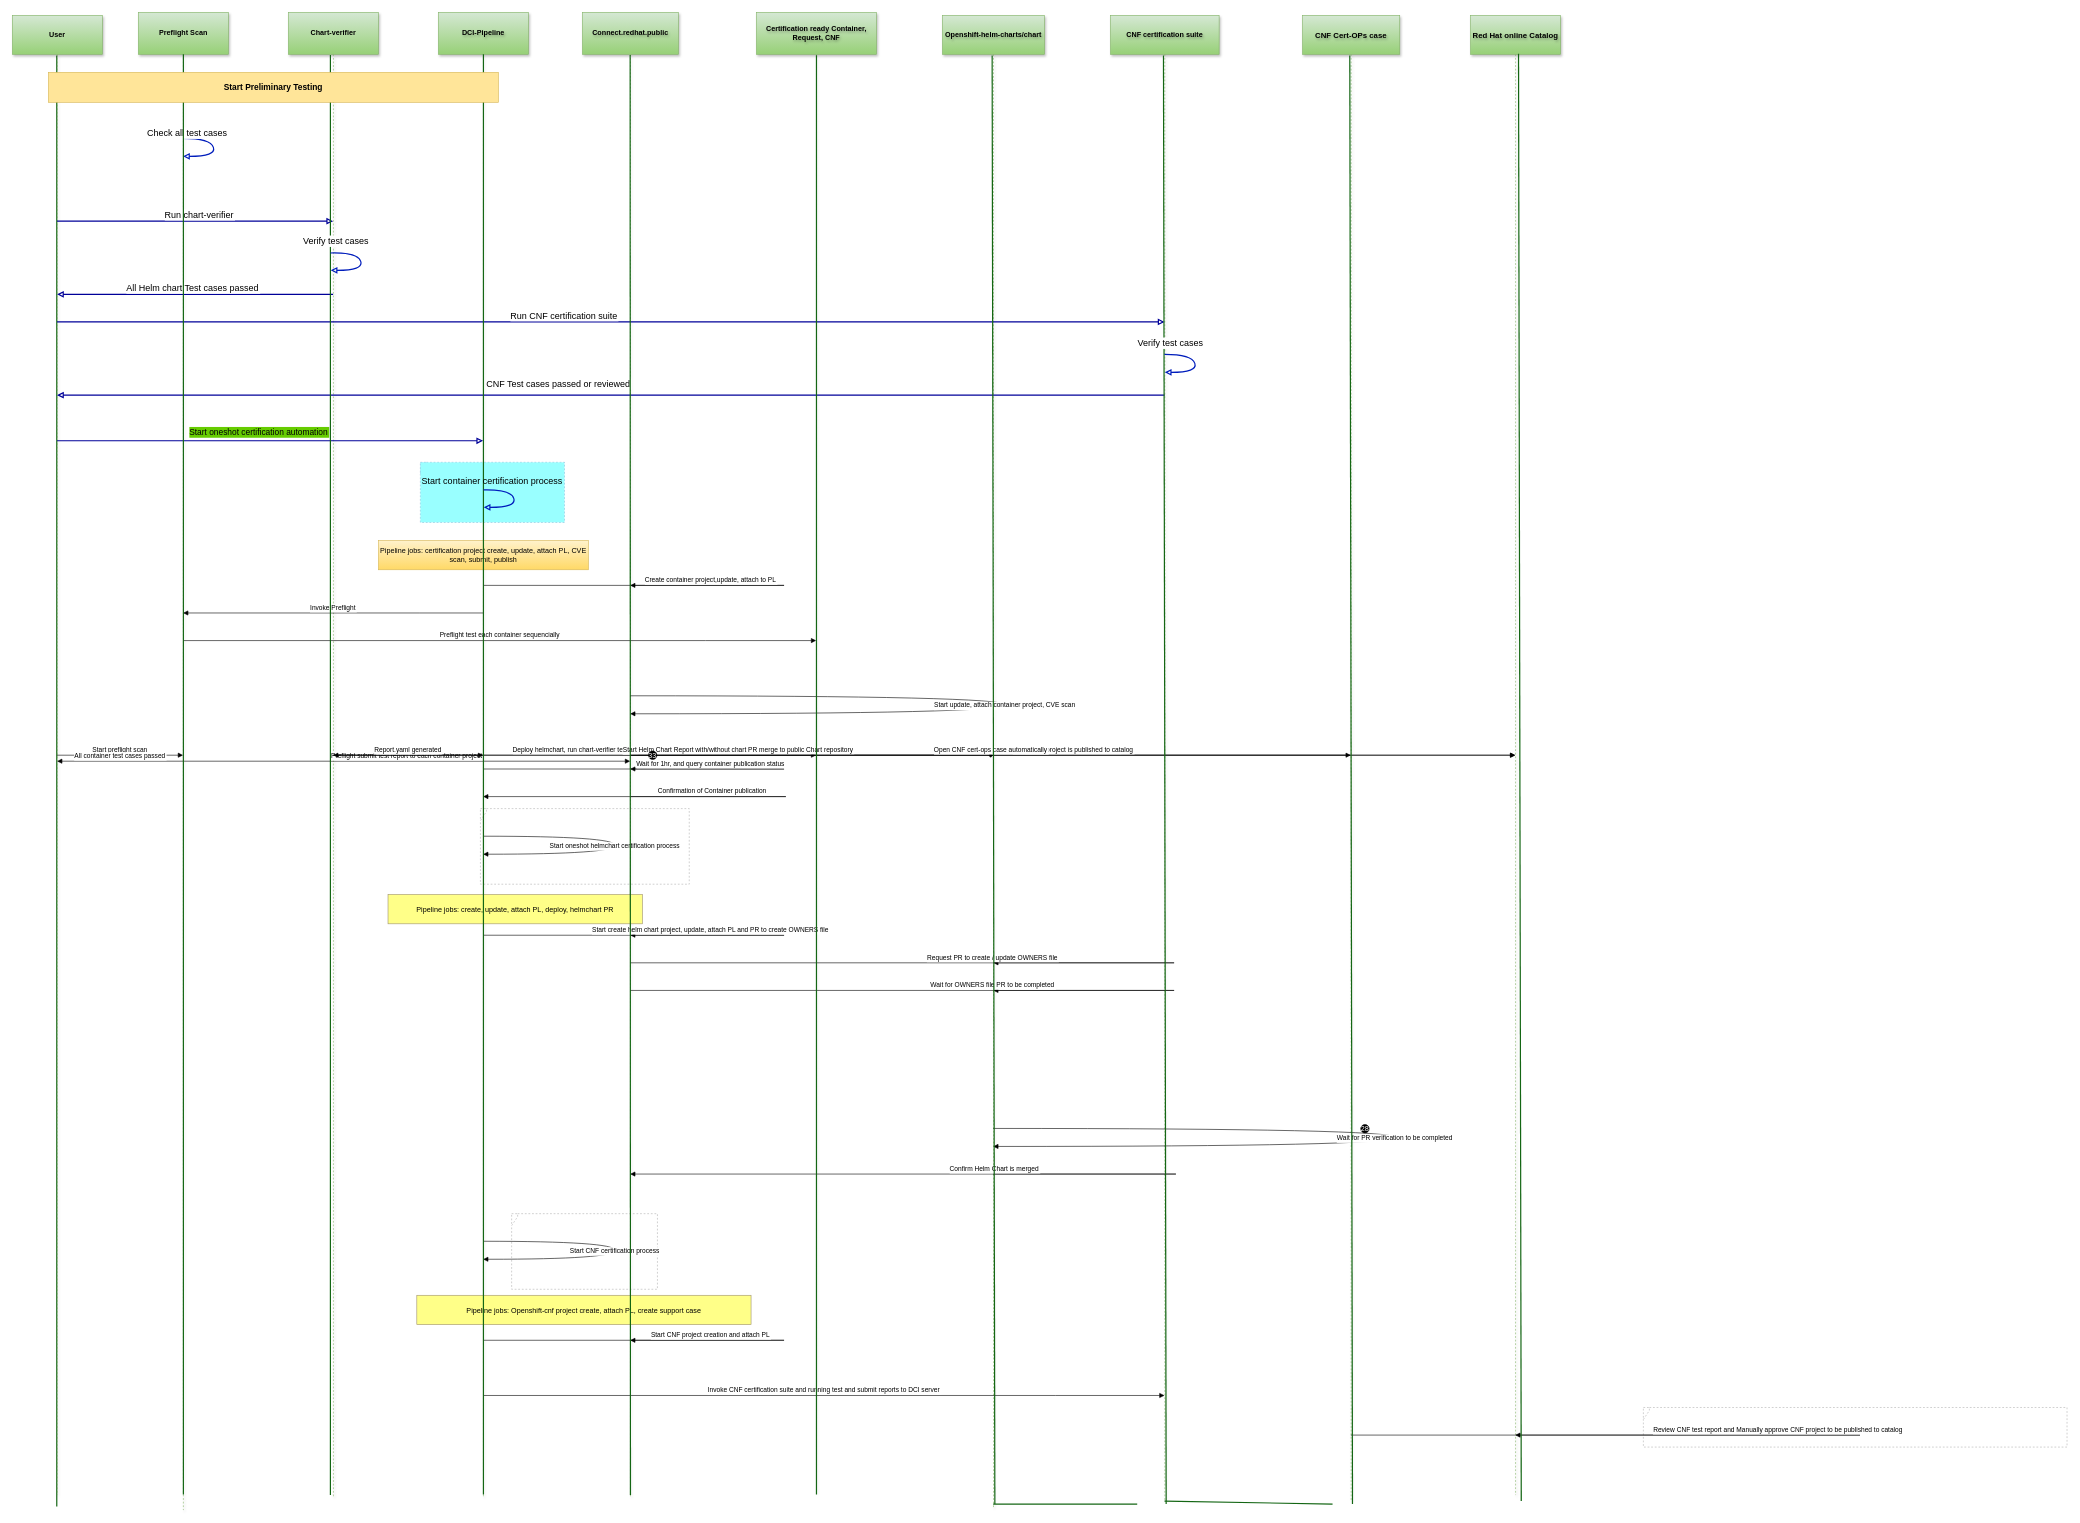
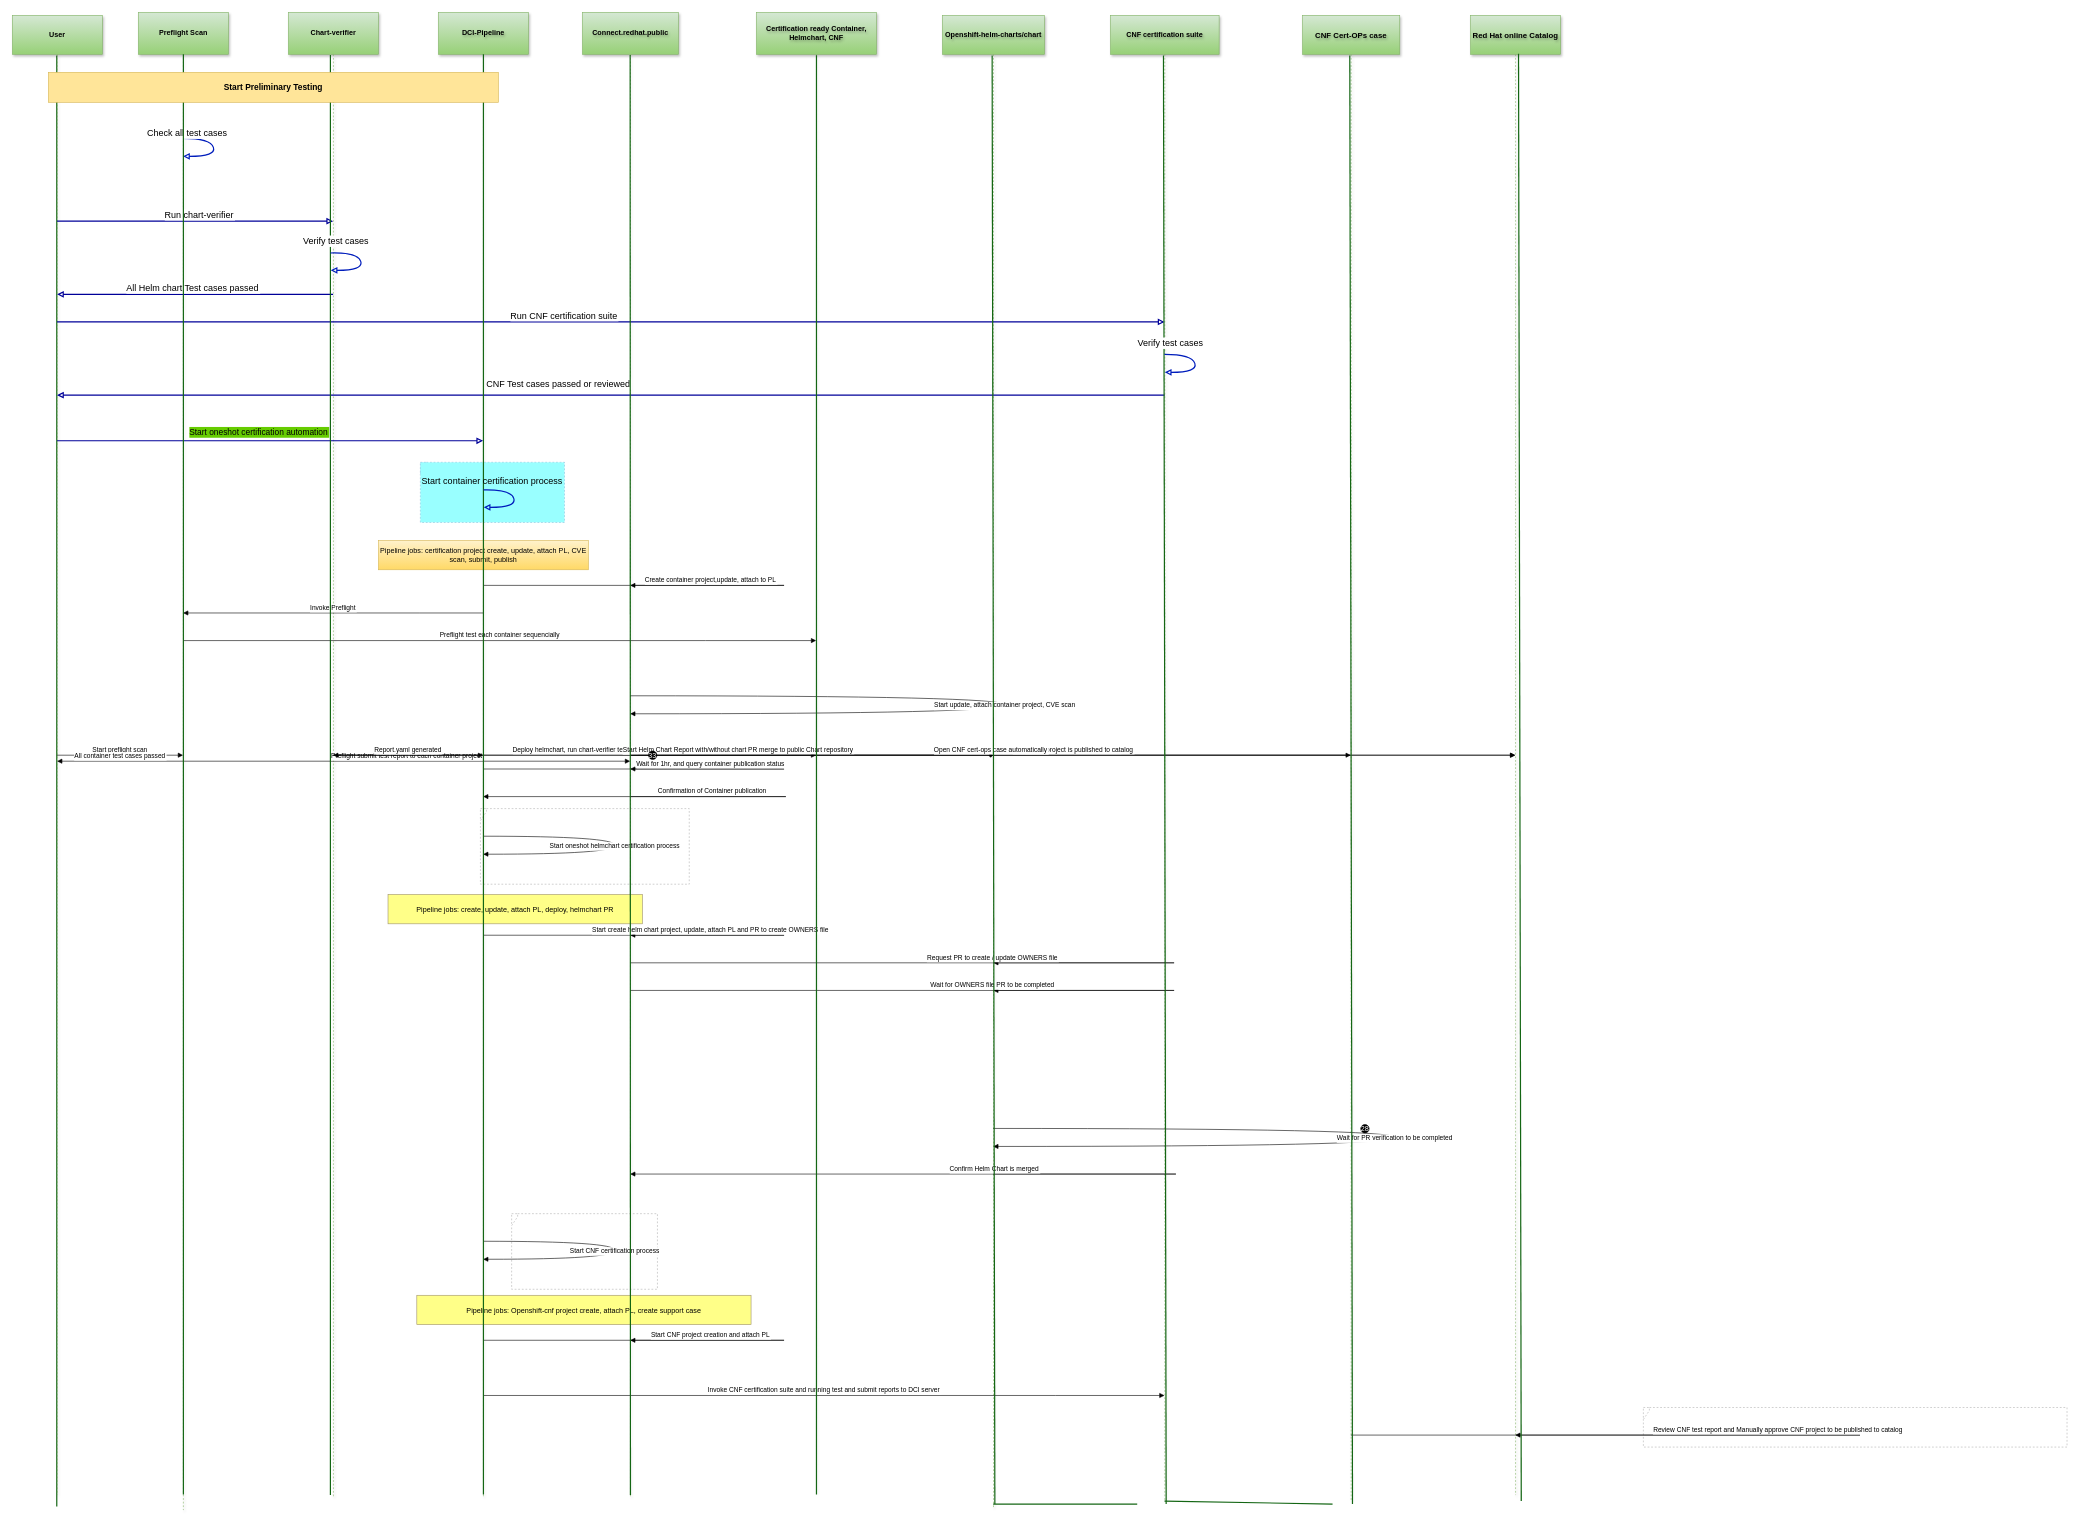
node "Certification ready Container, Request, CNF": label "Certification ready Container, Request, CNF" -> "Certification ready Container, Helmchart, CNF"
